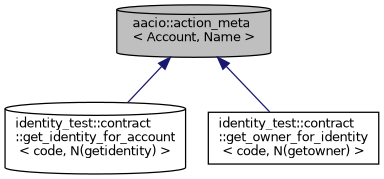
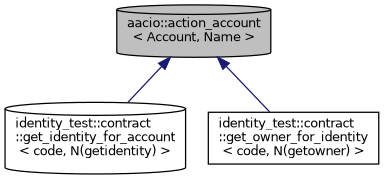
node "aacio::action_meta < Account, Name >": label "aacio::action_meta < Account, Name >" -> "aacio::action_account < Account, Name >"
